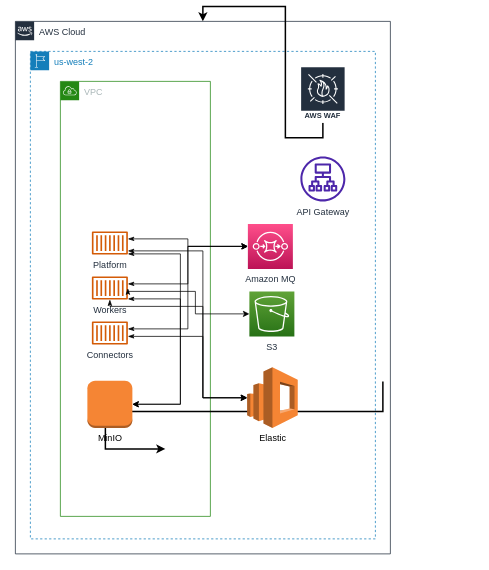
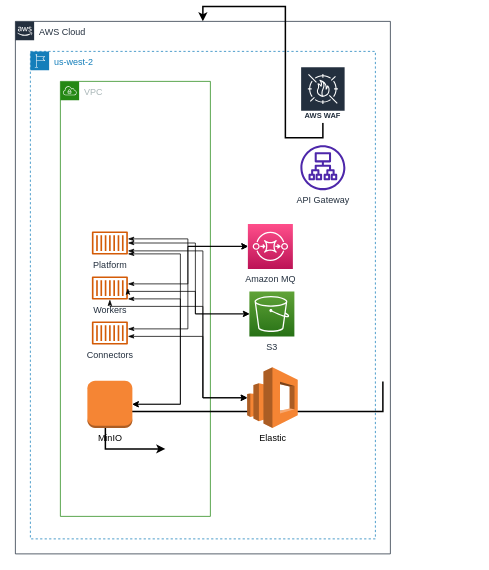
node "API Gateway": moved (323, 179) -> (323, 168)
edge "Platform" -- "S3": added
